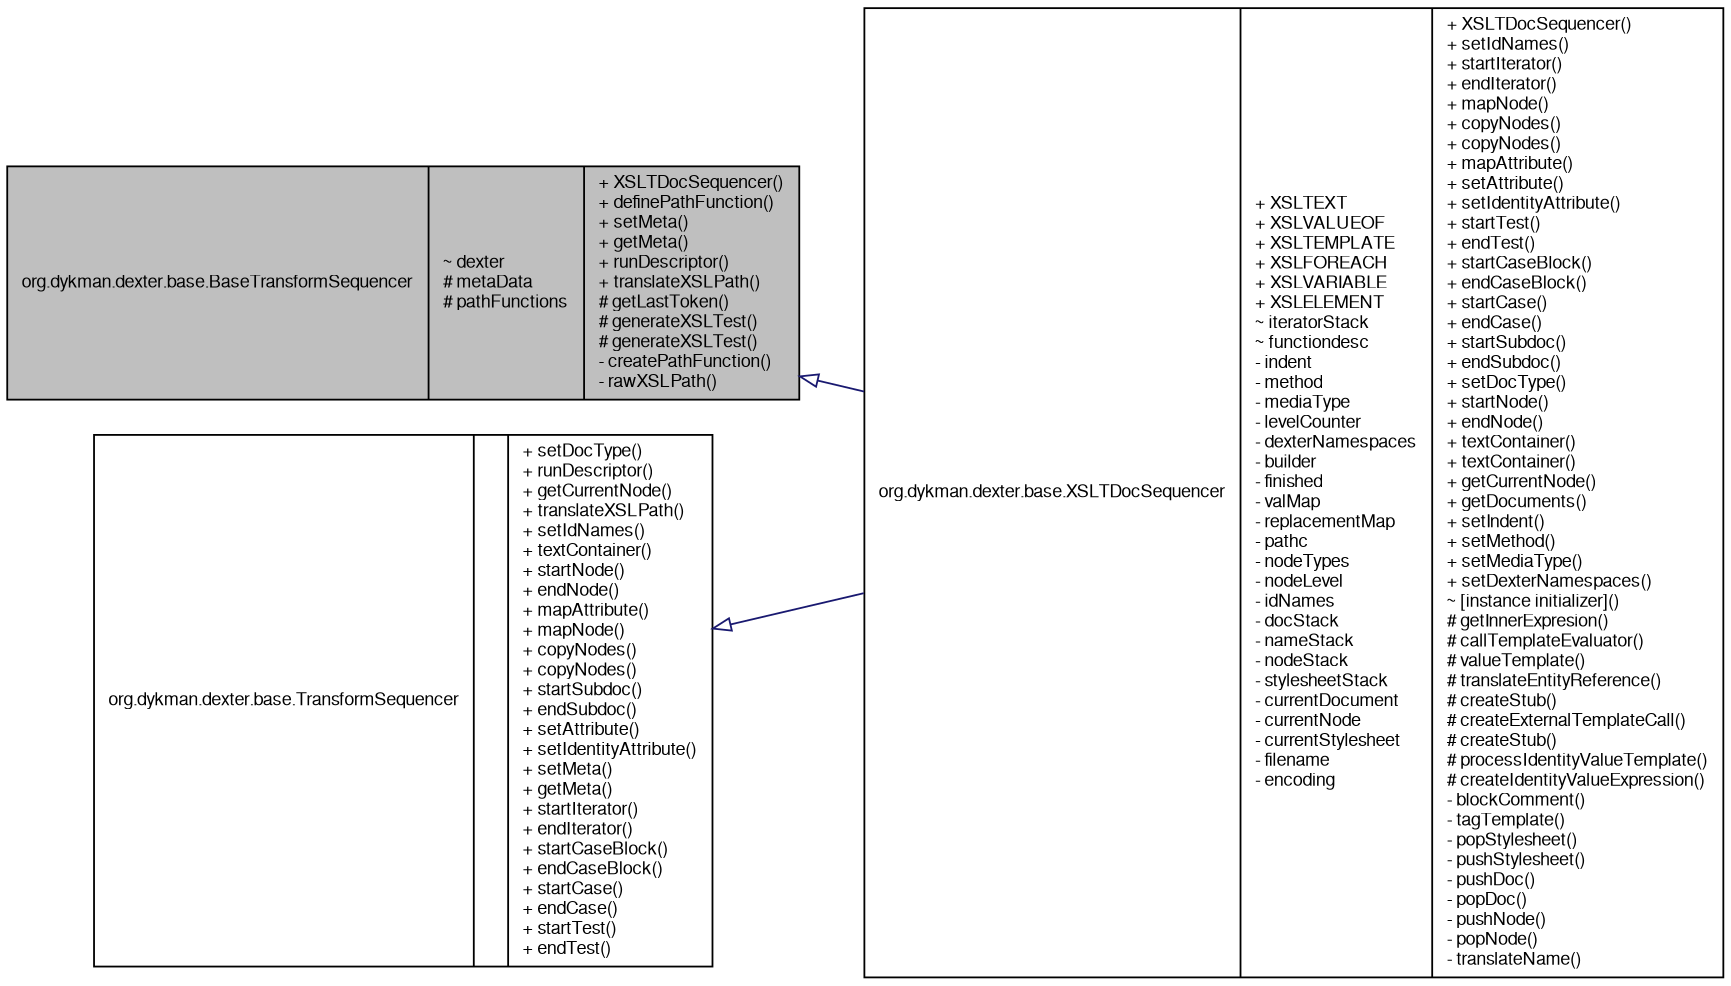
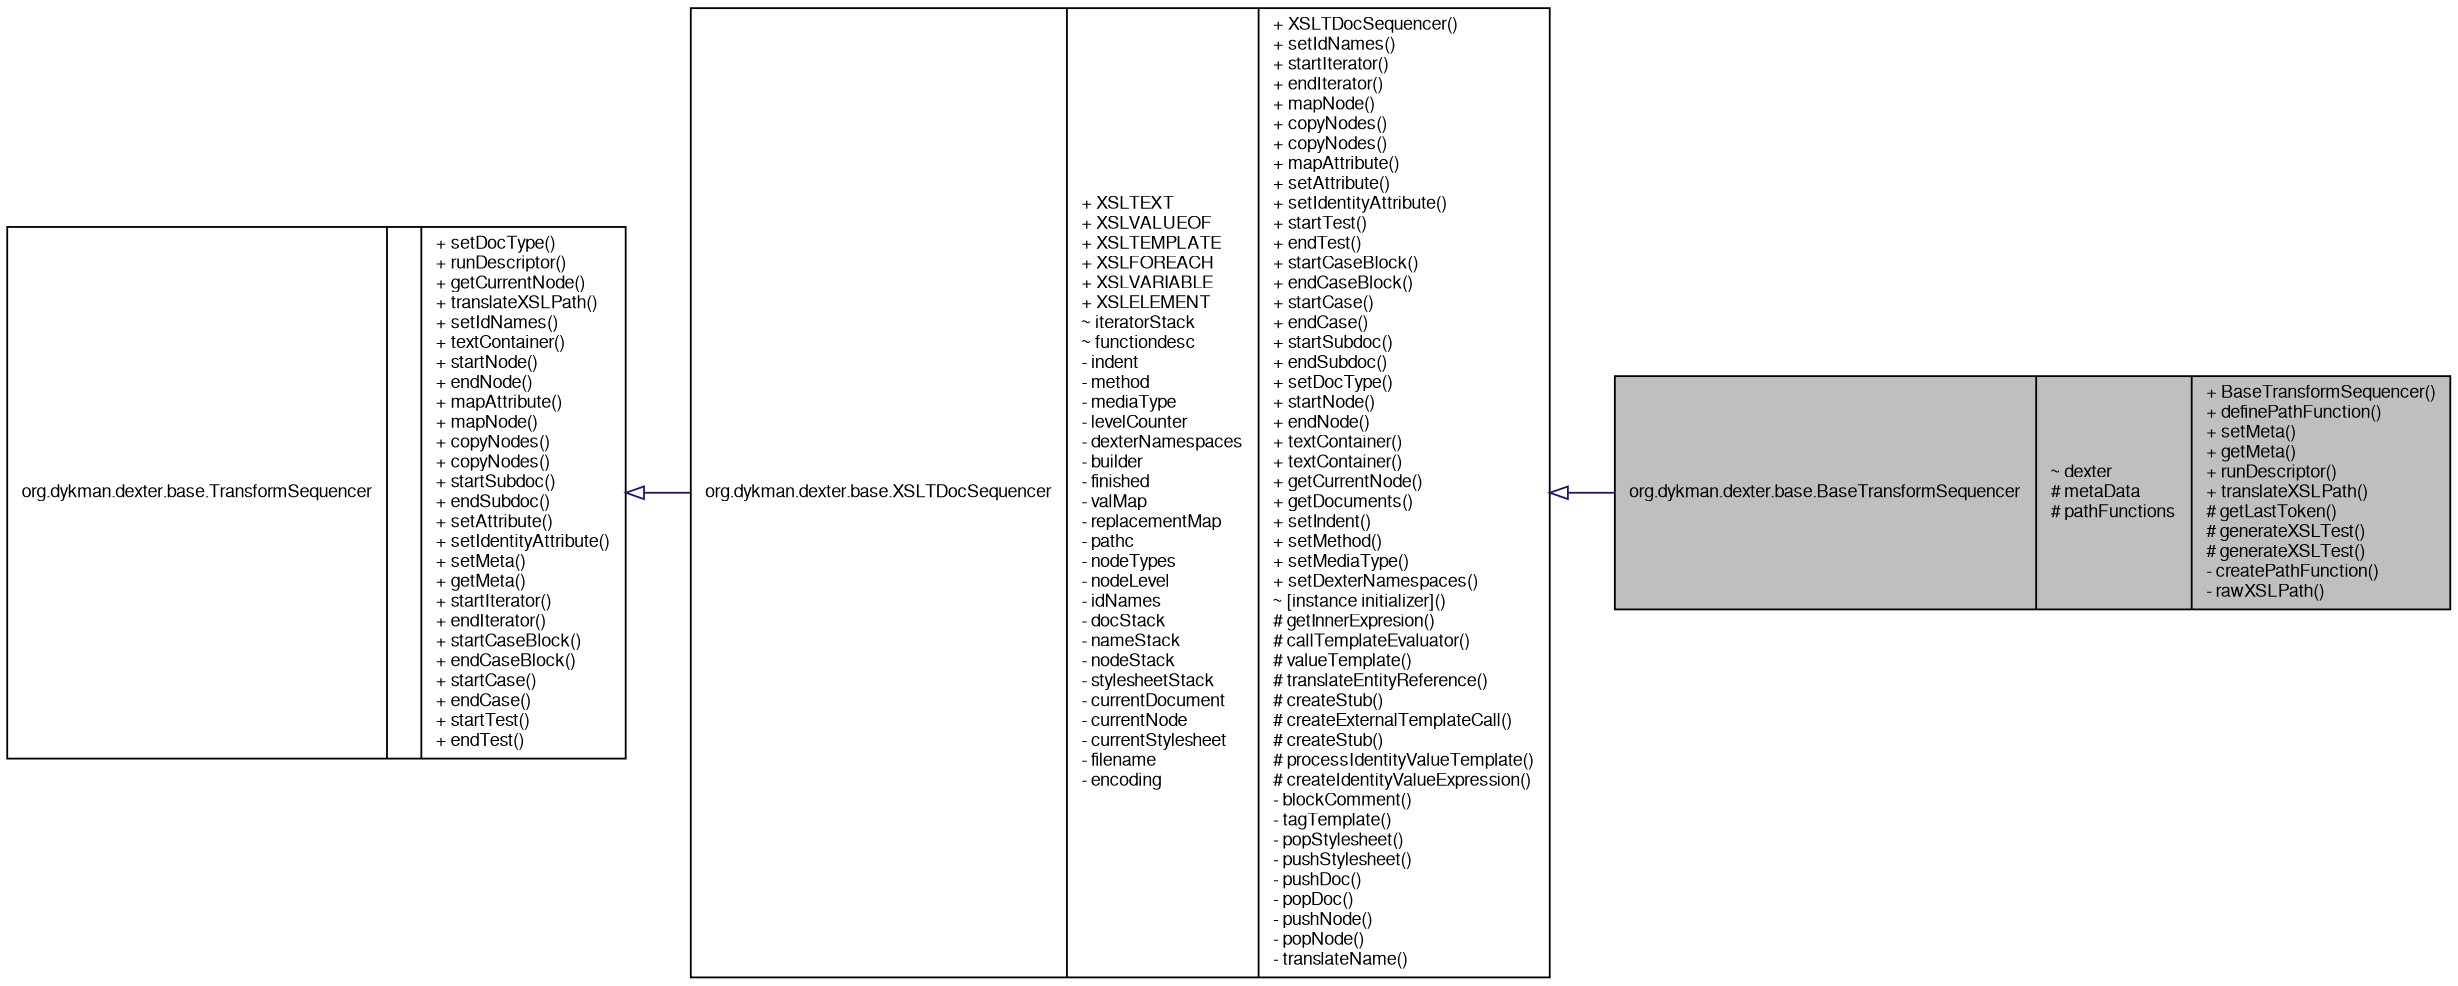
node "org.dykman.dexter.base.BaseTransformSequencer": text "+ XSLTDocSequencer()" -> "+ BaseTransformSequencer()"
edge "org.dykman.dexter.base.XSLTDocSequencer" -> "org.dykman.dexter.base.BaseTransformSequencer": reversed
